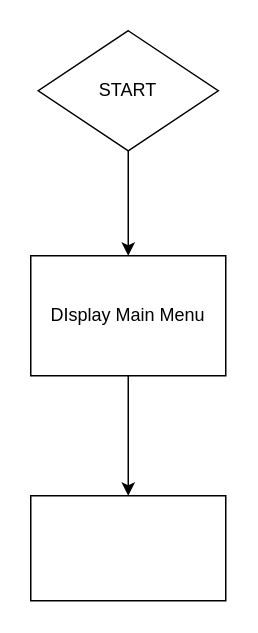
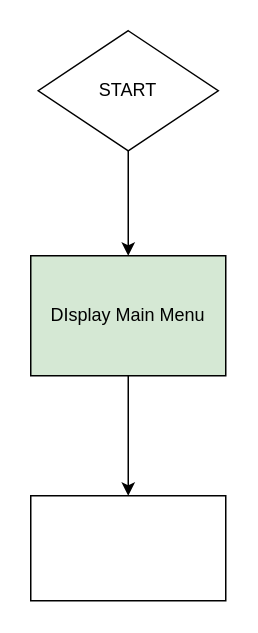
node "DIsplay Main Menu": fillcolor #ffffff -> #d5e8d4
